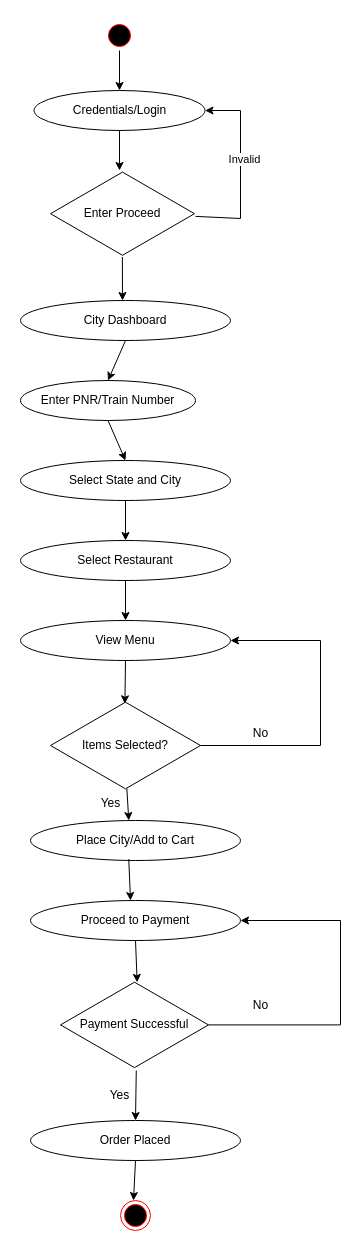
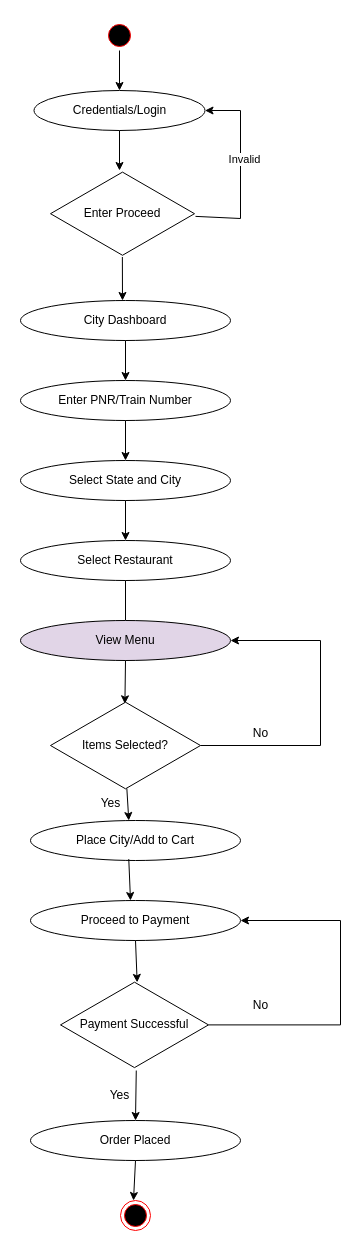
node "Enter PNR/Train Number": size 175x40 -> 210x40
edge "Select Restaurant" -> "View Menu": arrowhead classic -> none
node "View Menu": fillcolor #ffffff -> #e1d5e7
